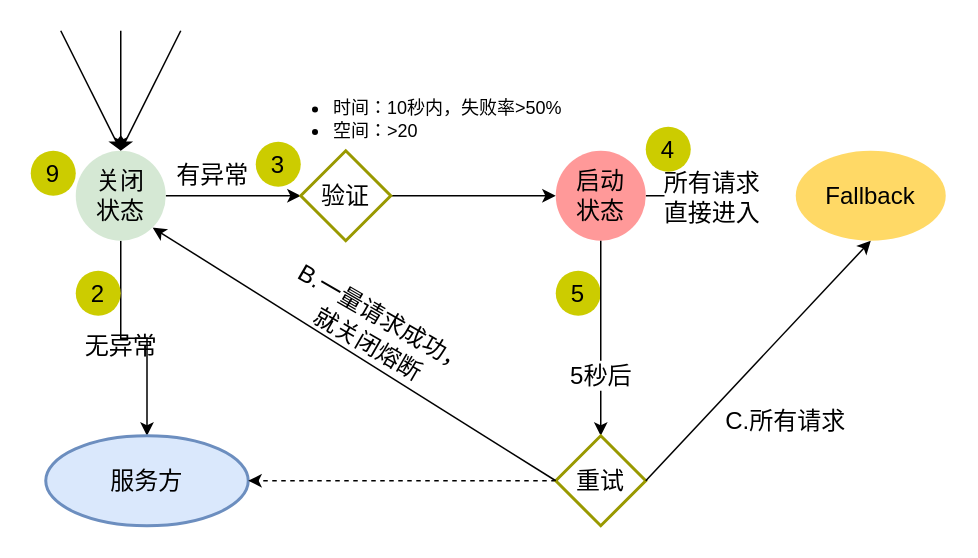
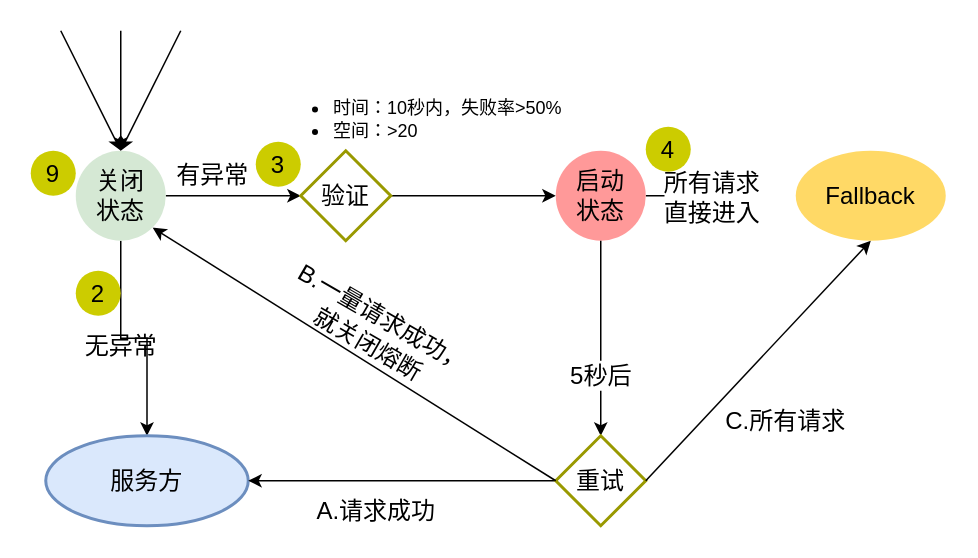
node "5": removed
edge "重试" -> "服务方": style dashed -> solid
node "A.请求成功": added
